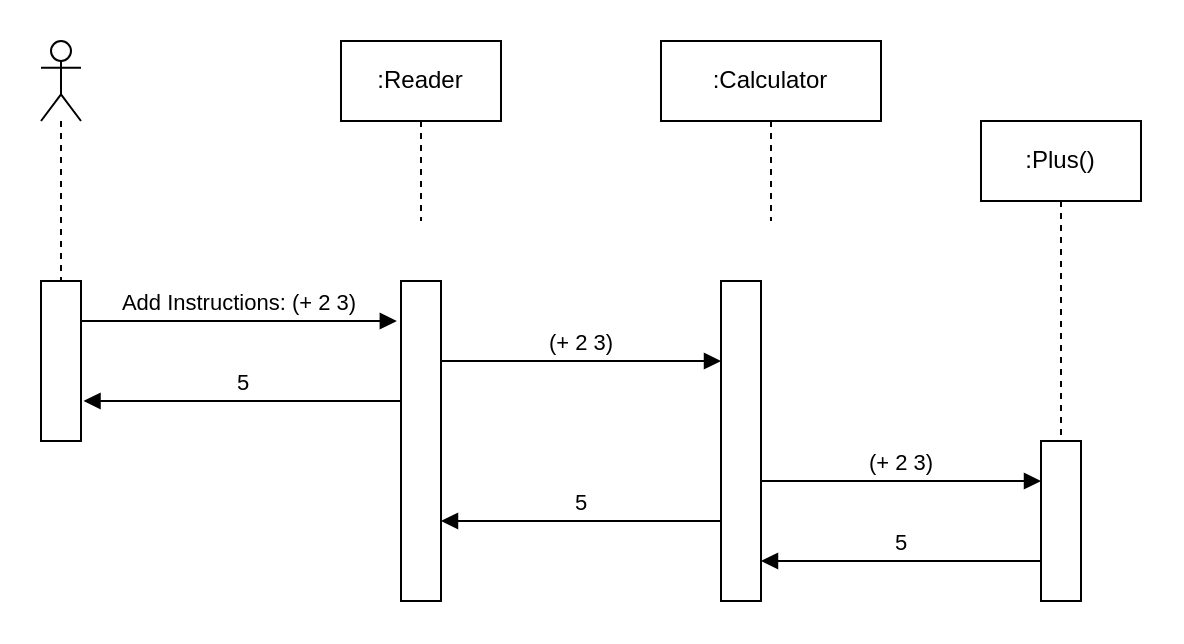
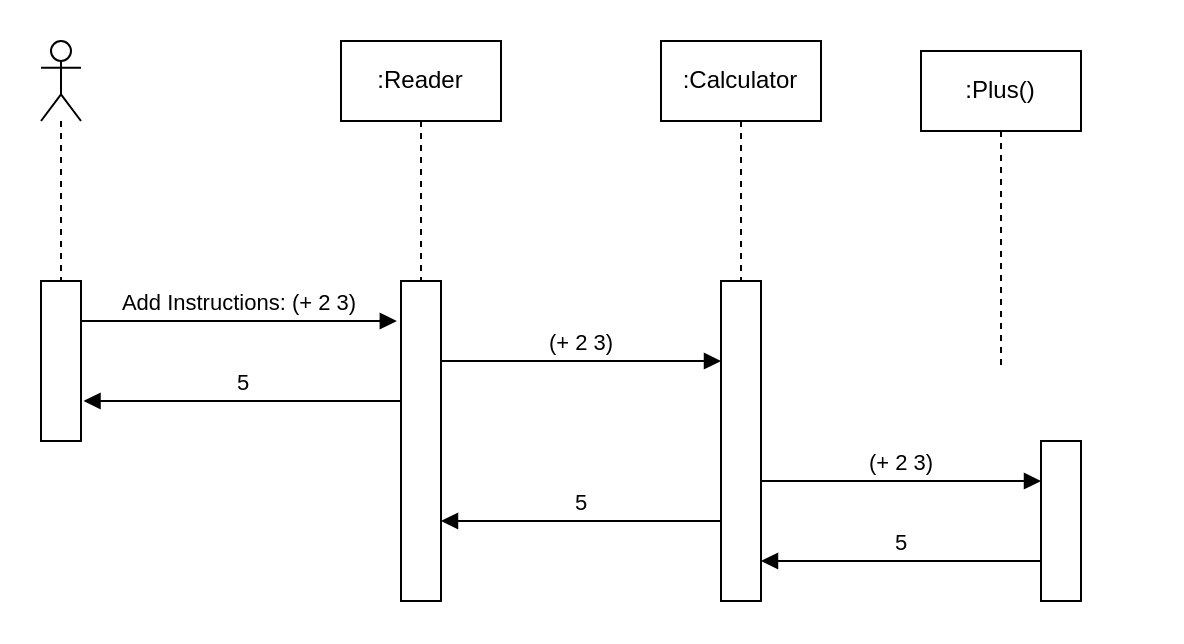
node ":Reader": size 160x180 -> 160x240
node ":Calculator": size 220x180 -> 160x240
node ":Plus()": moved (1061, 281) -> (1001, 211)
